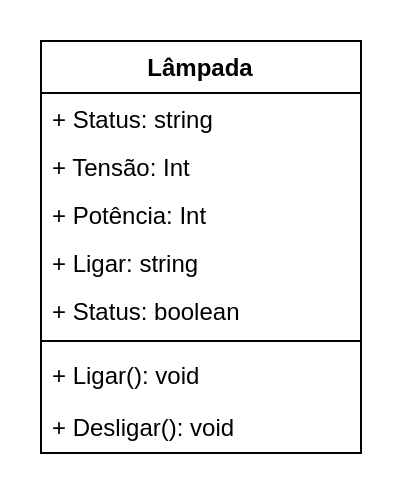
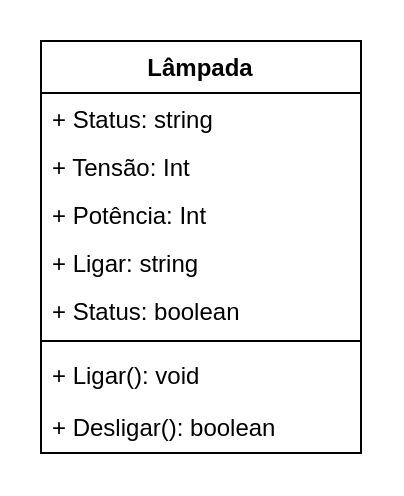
node "+ Desligar(): void": label "+ Desligar(): void" -> "+ Desligar(): boolean"
